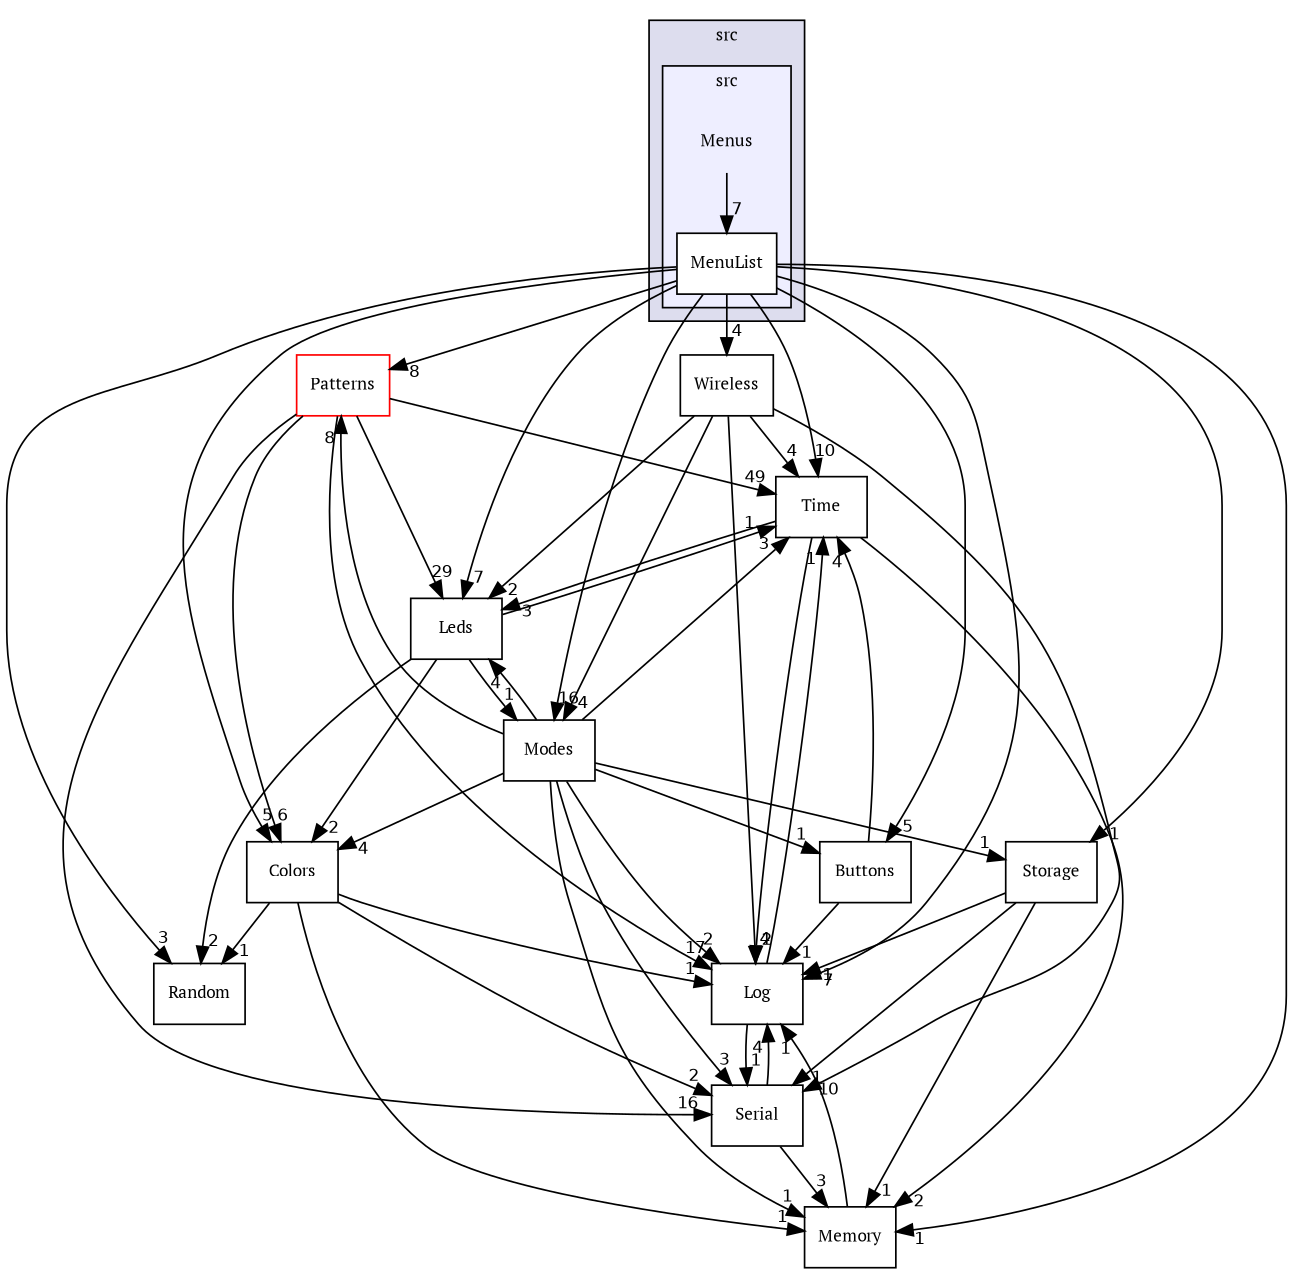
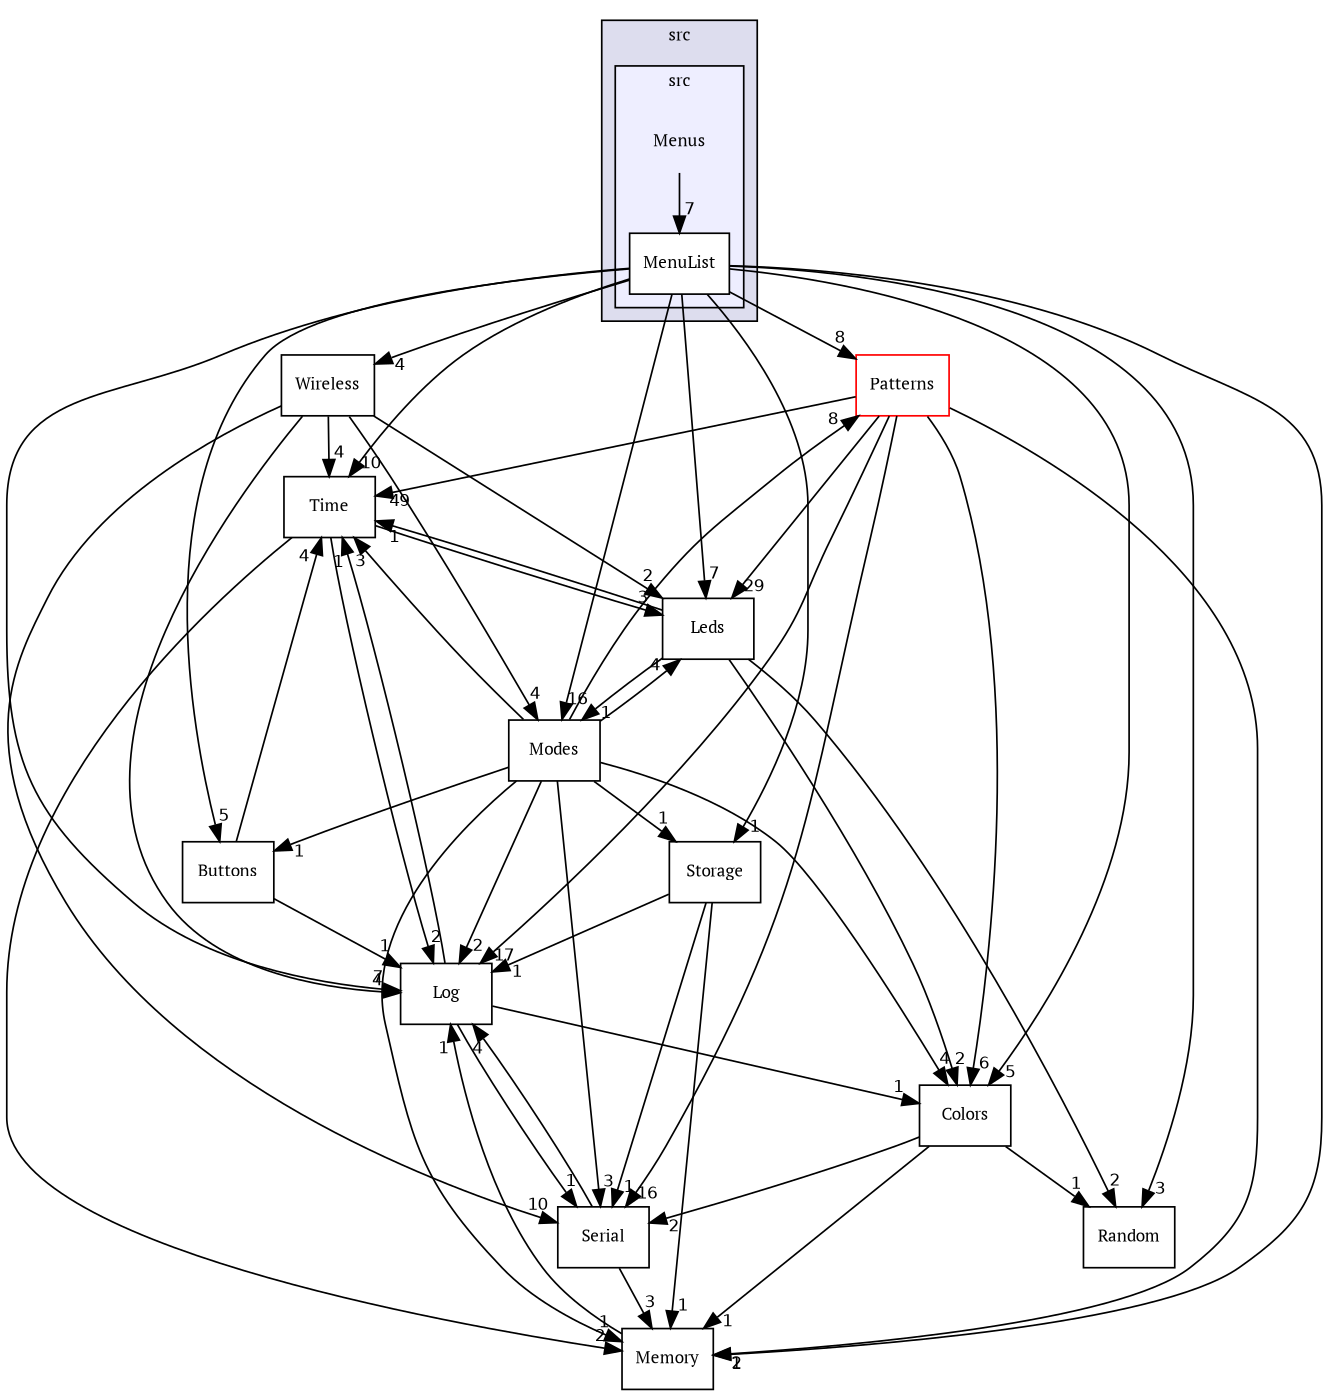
edge "Colors" -> "Log": reversed
edge "Patterns" -> "Memory": added
